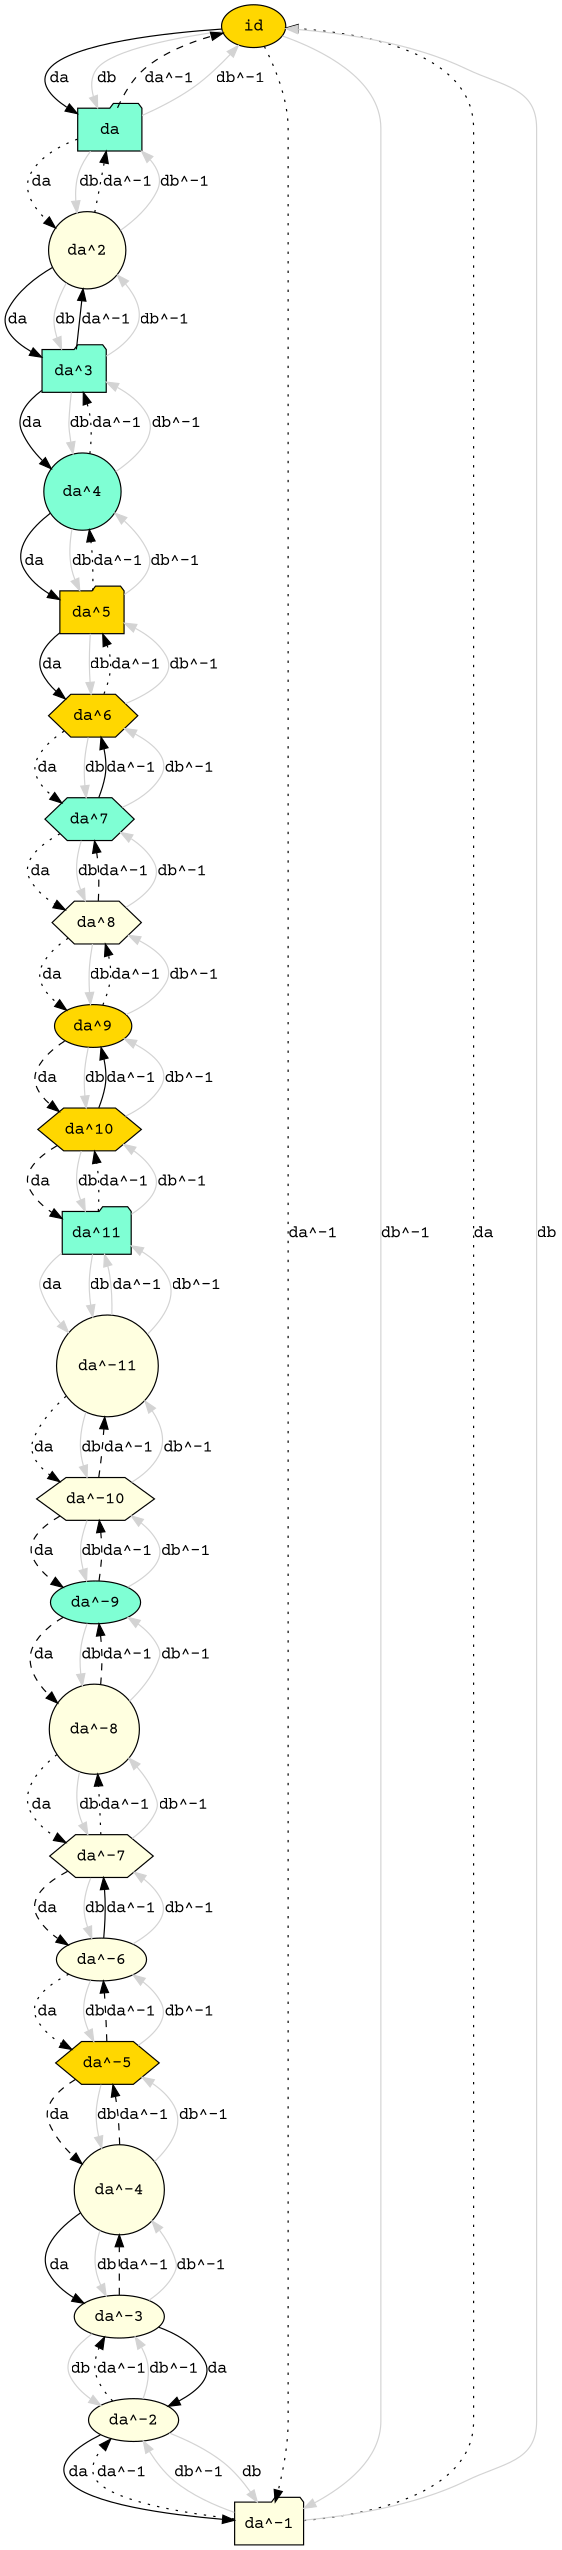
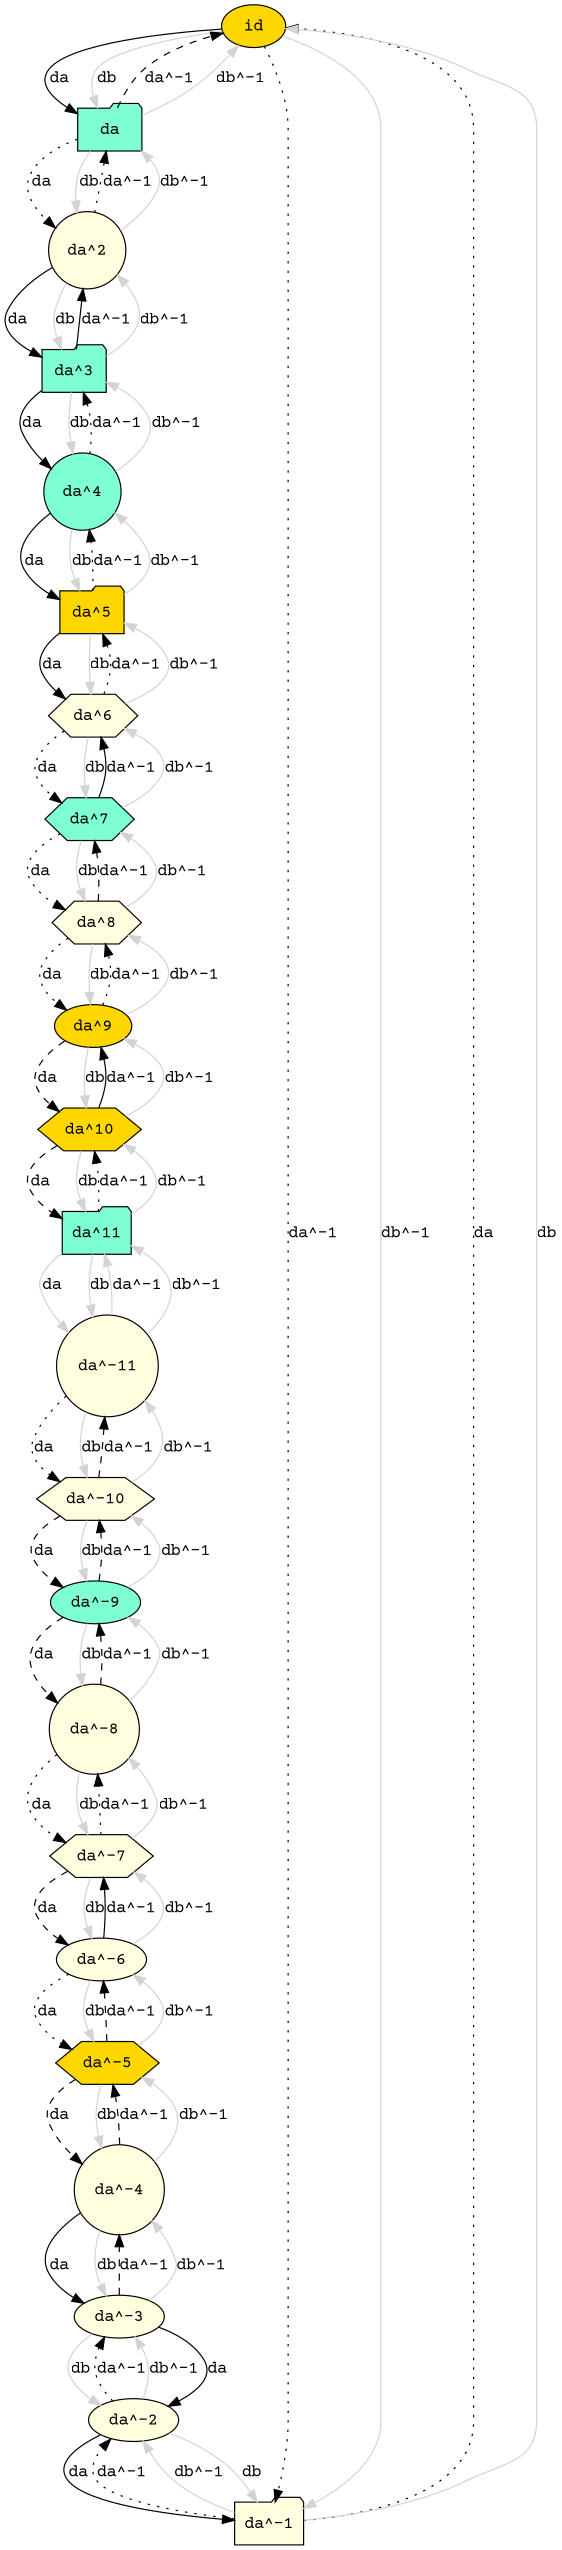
node "da^6": fillcolor gold -> lightyellow
